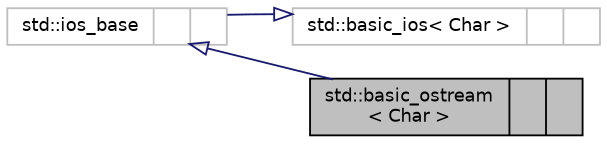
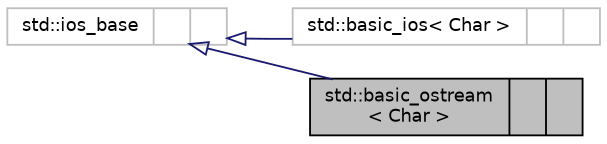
edge "std::ios_base" -> "std::basic_ios< Char >": reversed
